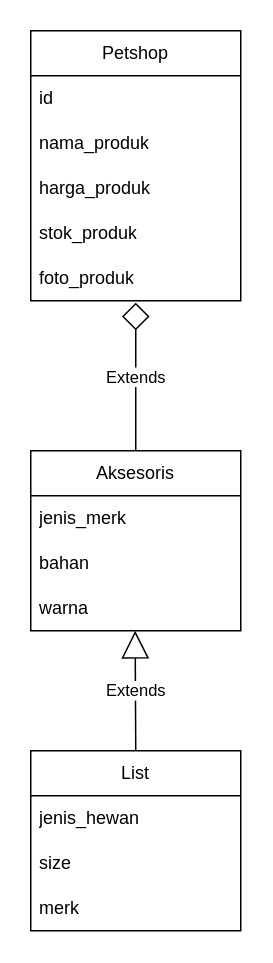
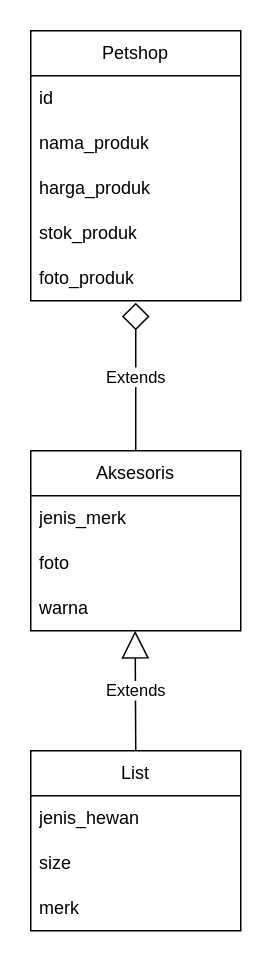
node "bahan": label "bahan" -> "foto"
